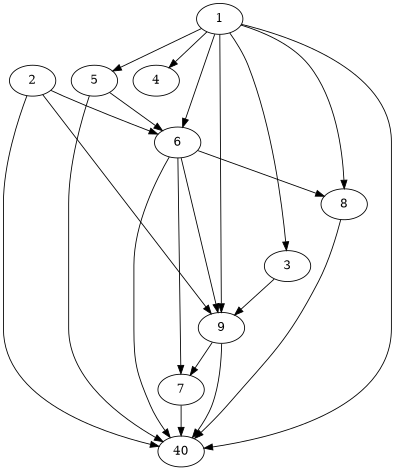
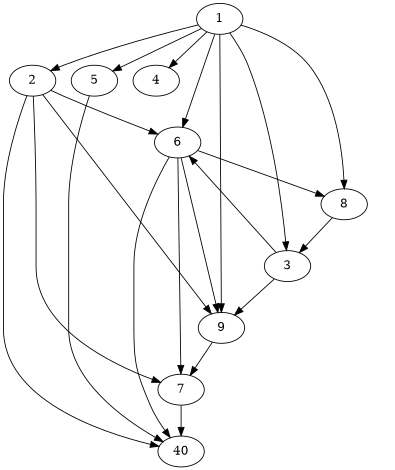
edge "5" -> "6": now "3" -> "6"
edge "1" -> "40": now "1" -> "2"
edge "2" -> "7": added
edge "8" -> "40": now "8" -> "3"
edge "9" -> "40": removed
